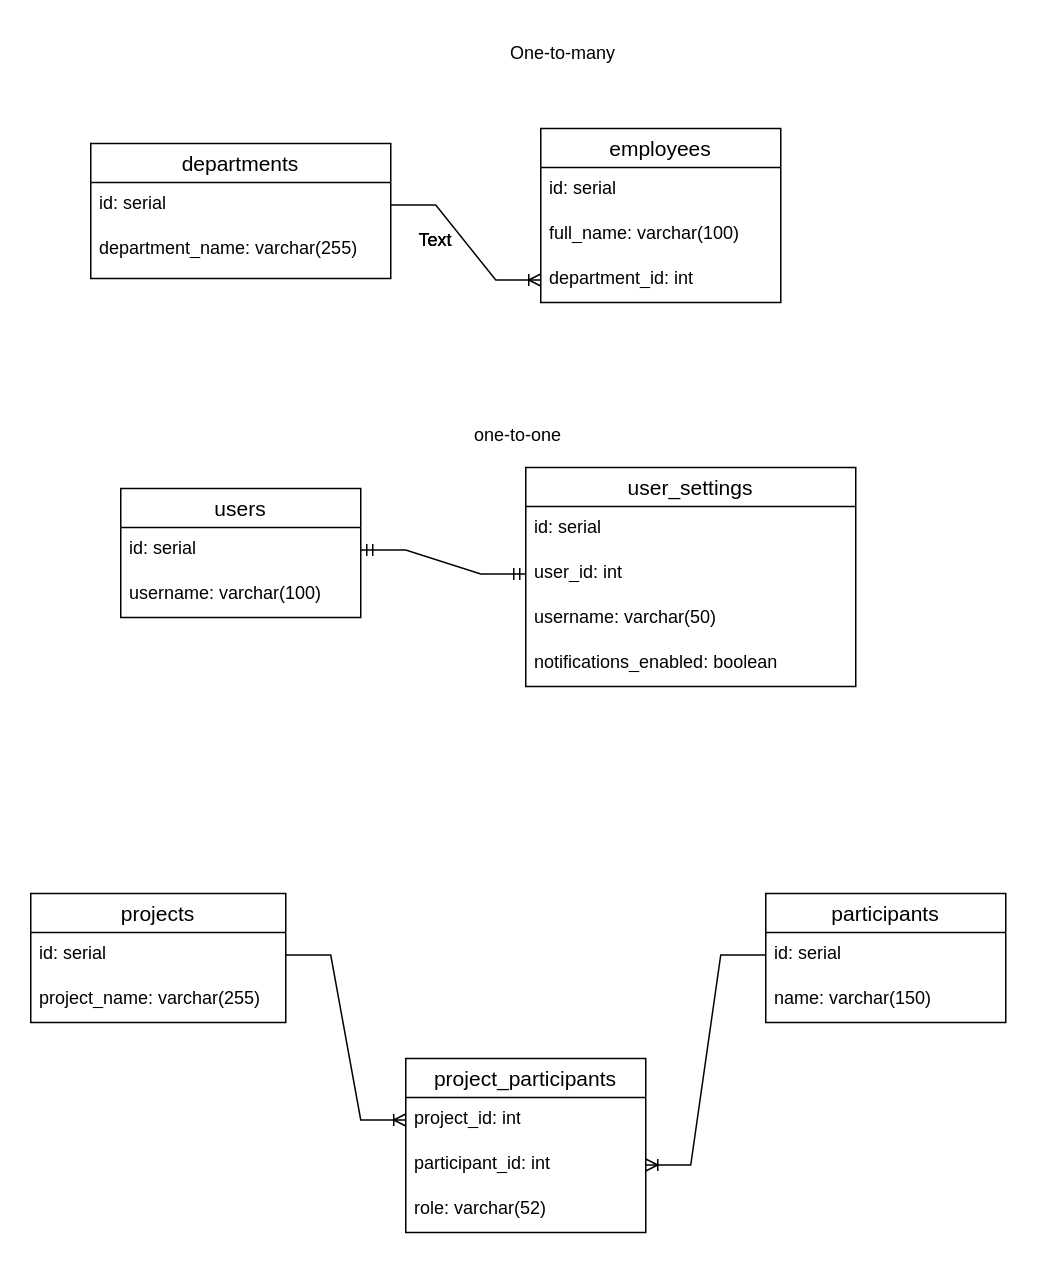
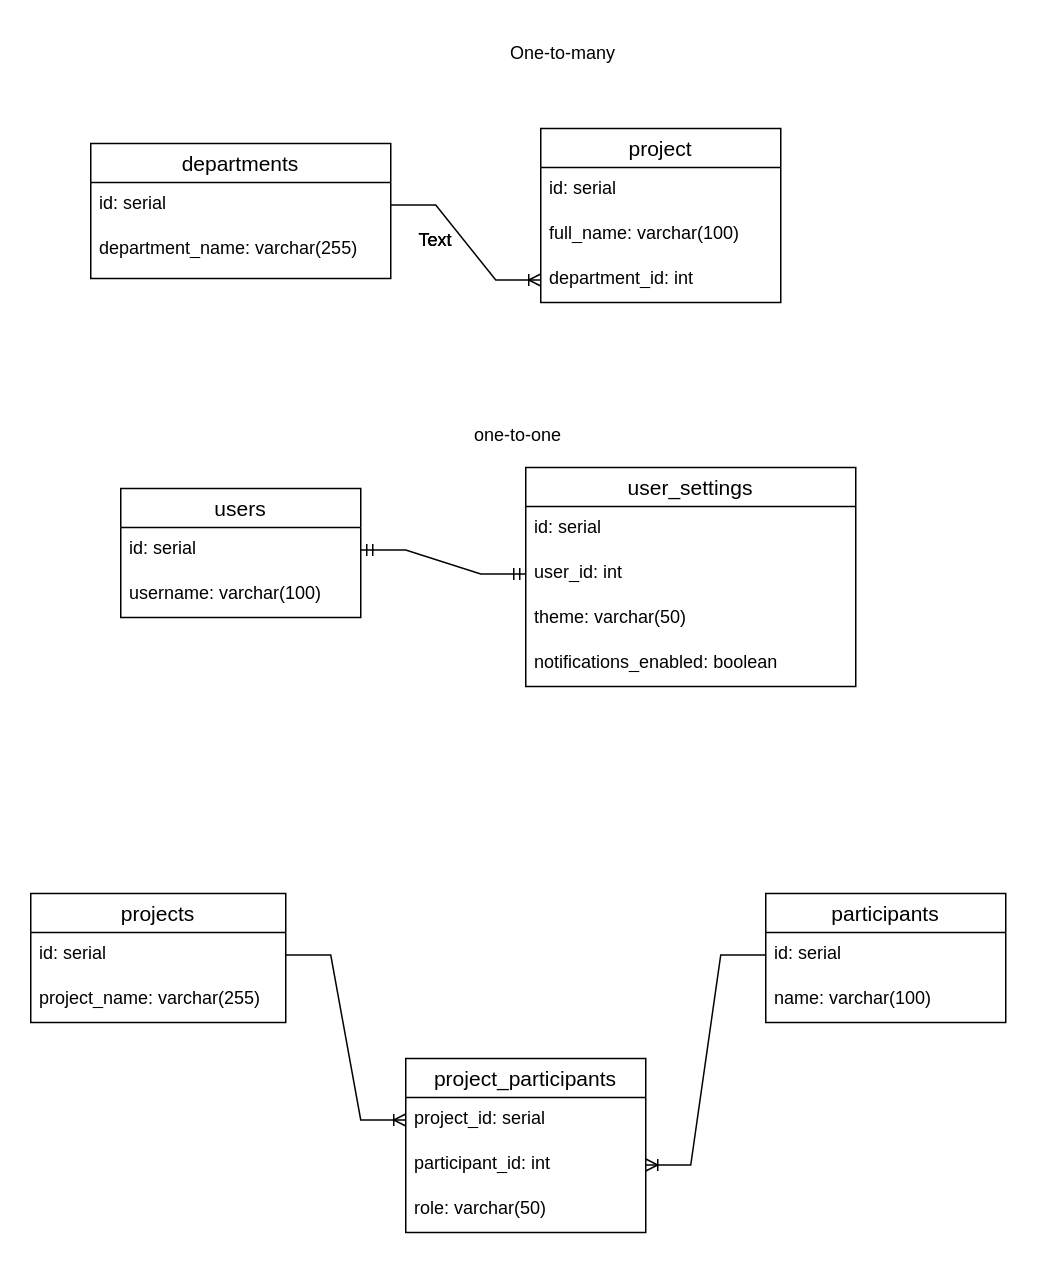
node "employees": label "employees" -> "project"
node "username: varchar(50)": label "username: varchar(50)" -> "theme: varchar(50)"
node "name: varchar(150)": label "name: varchar(150)" -> "name: varchar(100)"
node "project_id: int": label "project_id: int" -> "project_id: serial"
node "role: varchar(52)": label "role: varchar(52)" -> "role: varchar(50)"
